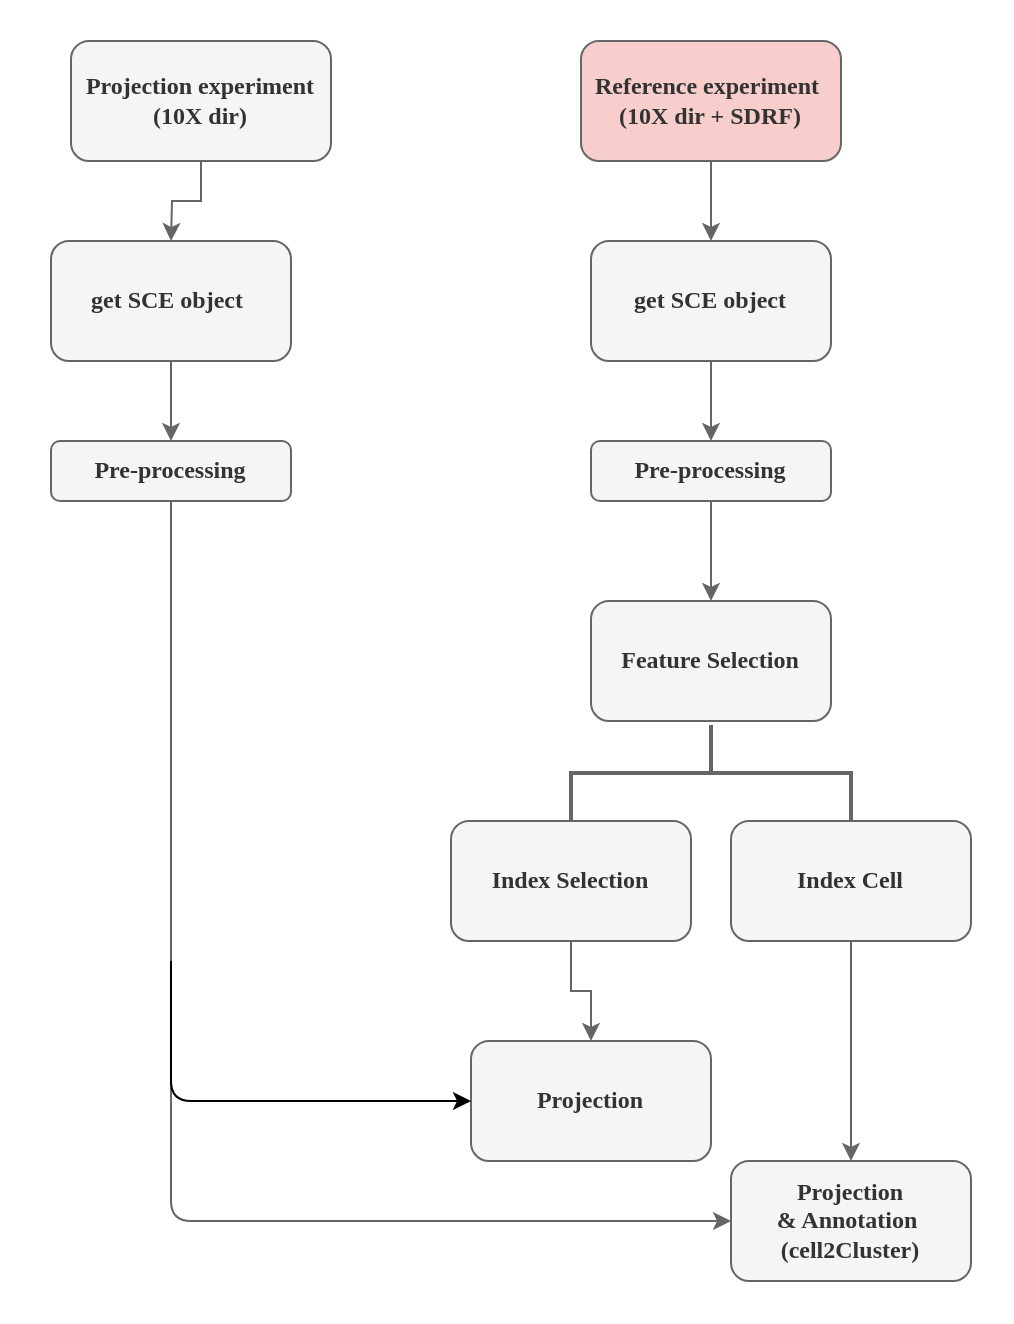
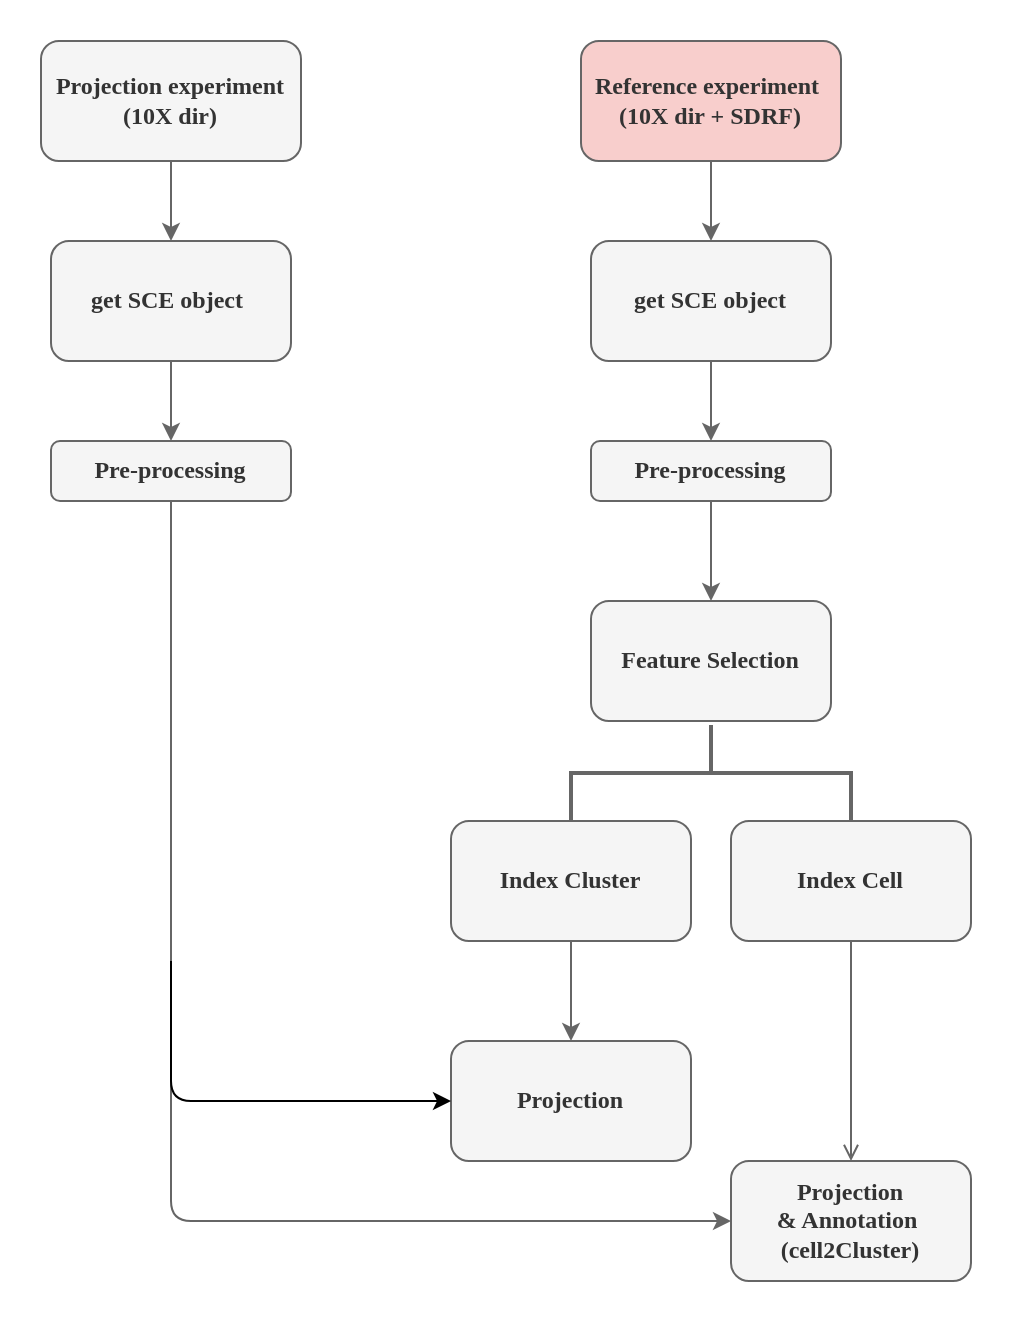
node "Projection experiment (10X dir)": moved (201, 101) -> (171, 101)
node "Index Selection": label "Index Selection" -> "Index Cluster"
node "Projection": moved (591, 1101) -> (571, 1101)
edge "Index Cell" -> "Projection & Annotation (cell2Cluster)": arrowhead classic -> open
